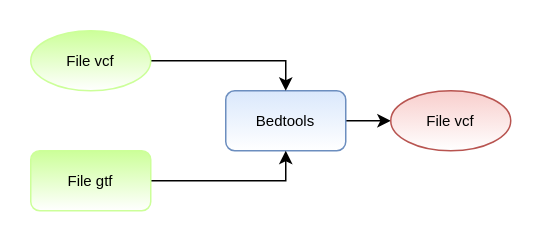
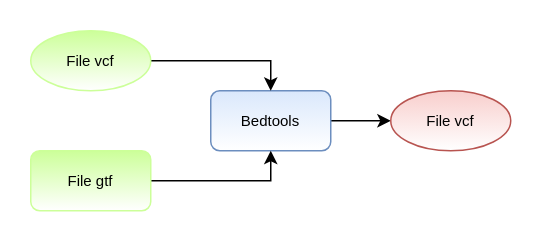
node "Bedtools": moved (286, 121) -> (271, 121)
